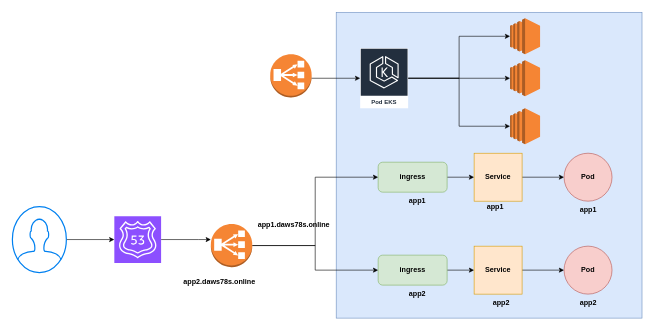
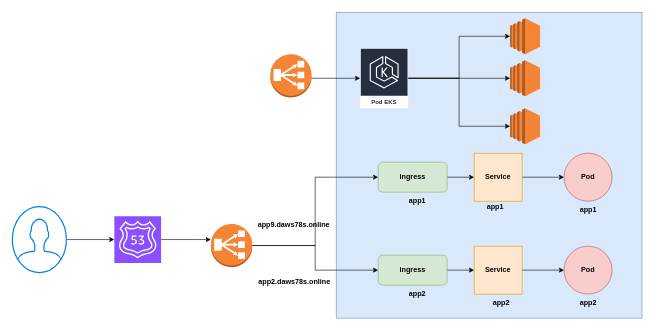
node "app1.daws78s.online": label "app1.daws78s.online" -> "app9.daws78s.online"
node "app2.daws78s.online": moved (219, 282) -> (294, 282)
